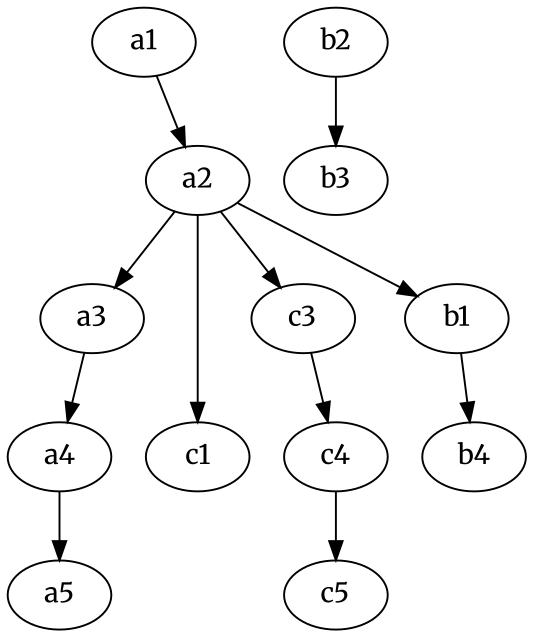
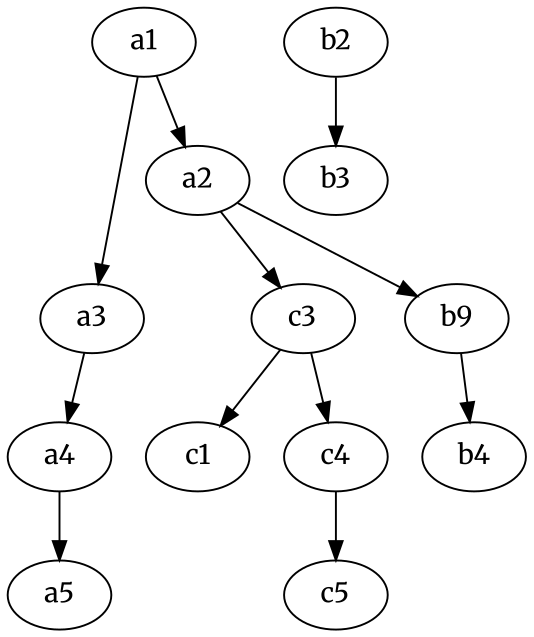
edge "a2" -> "a3": now "a1" -> "a3"
edge "a2" -> "c1": now "c3" -> "c1"
node "b1": label "b1" -> "b9"
